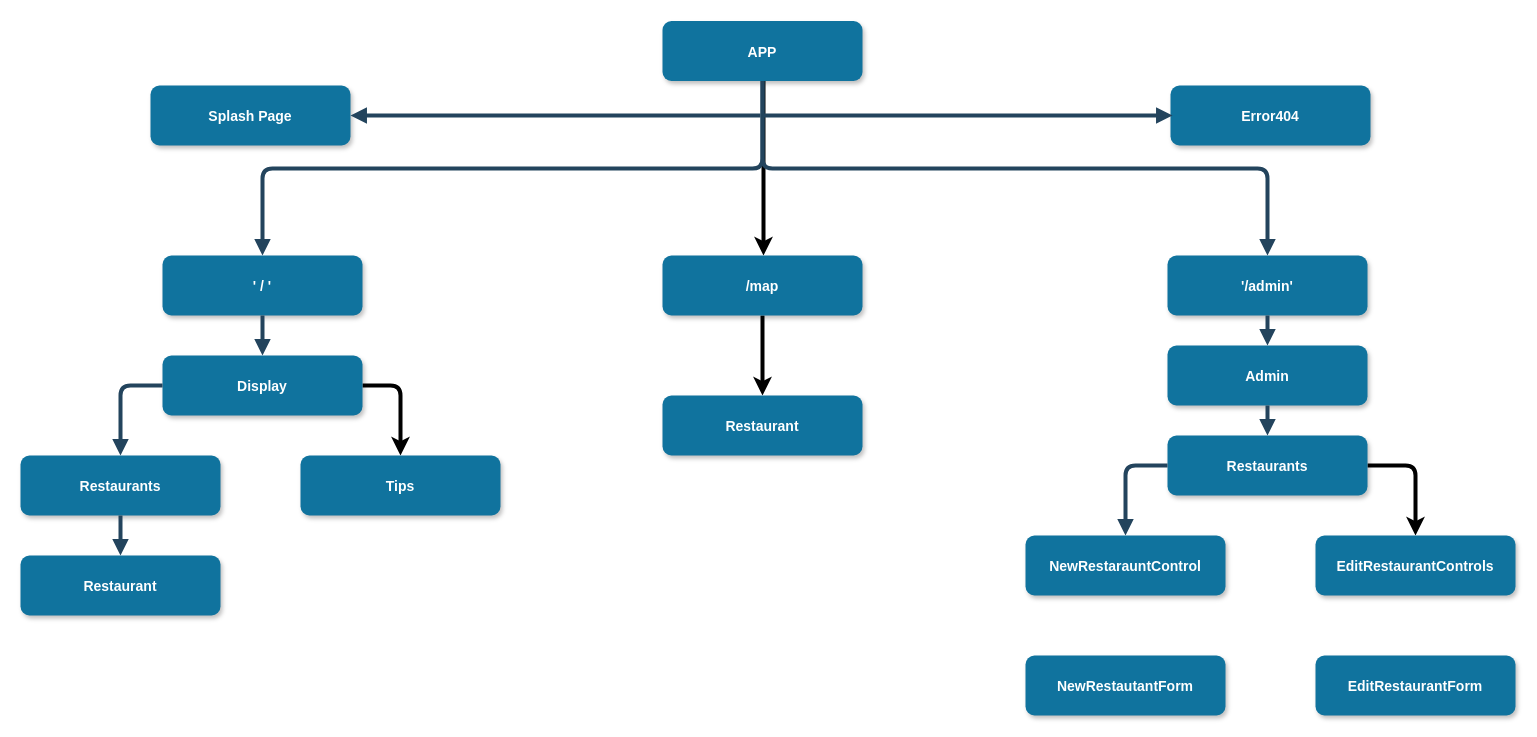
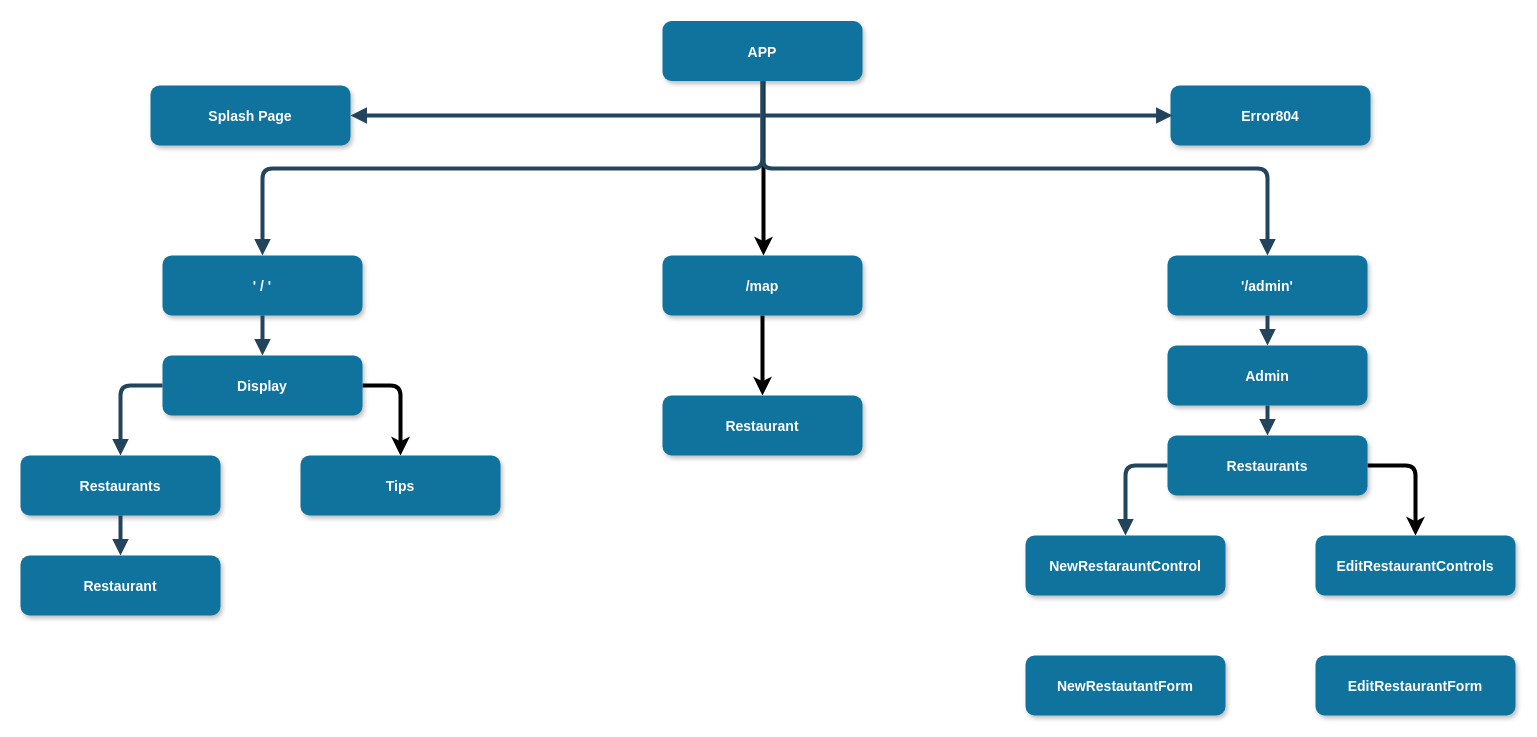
node "Error404": label "Error404" -> "Error804"
